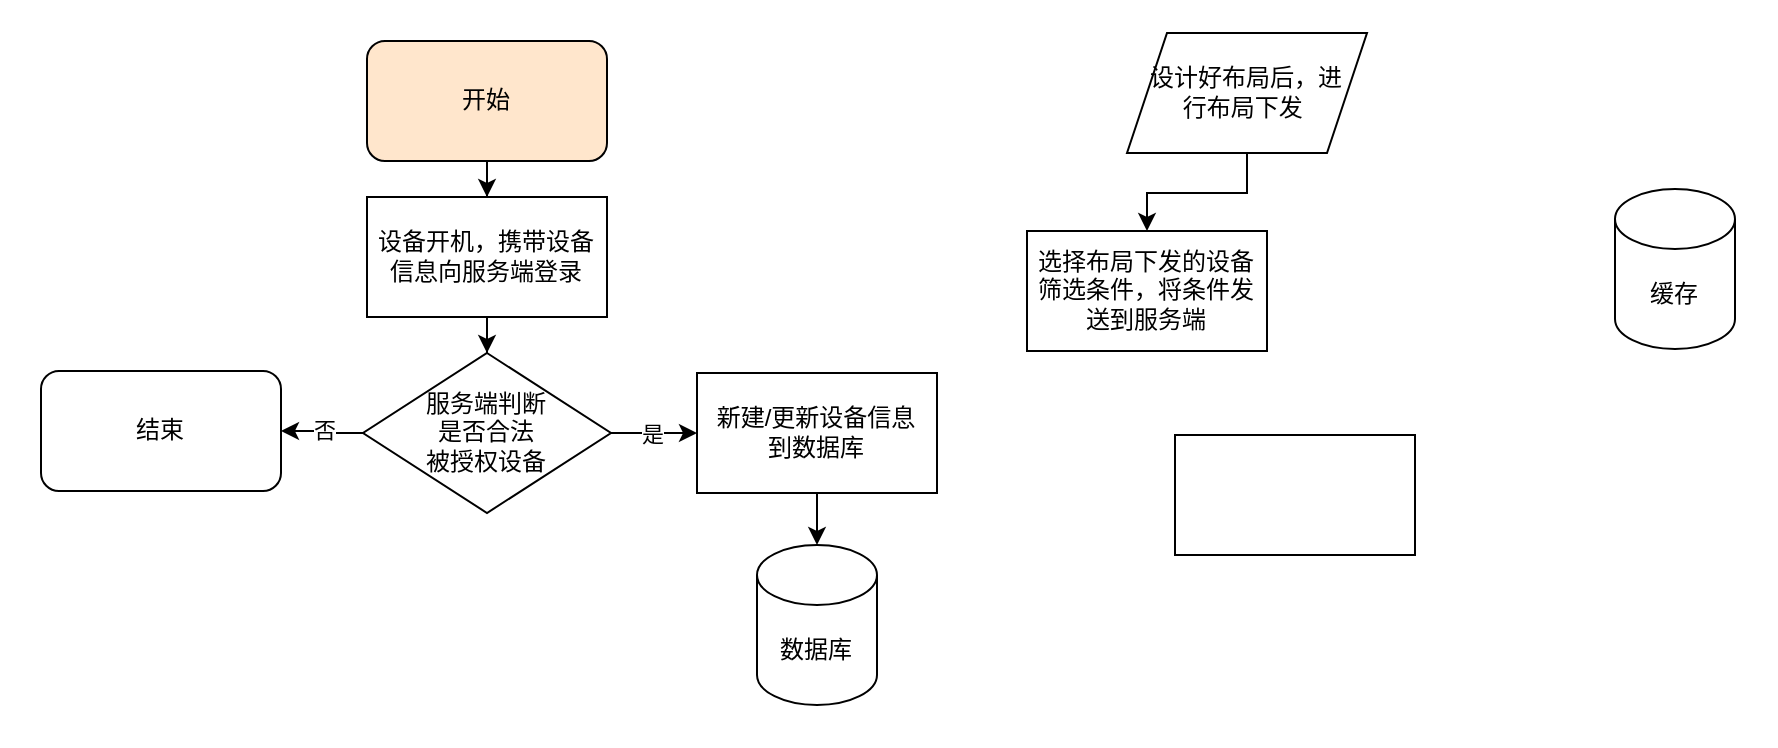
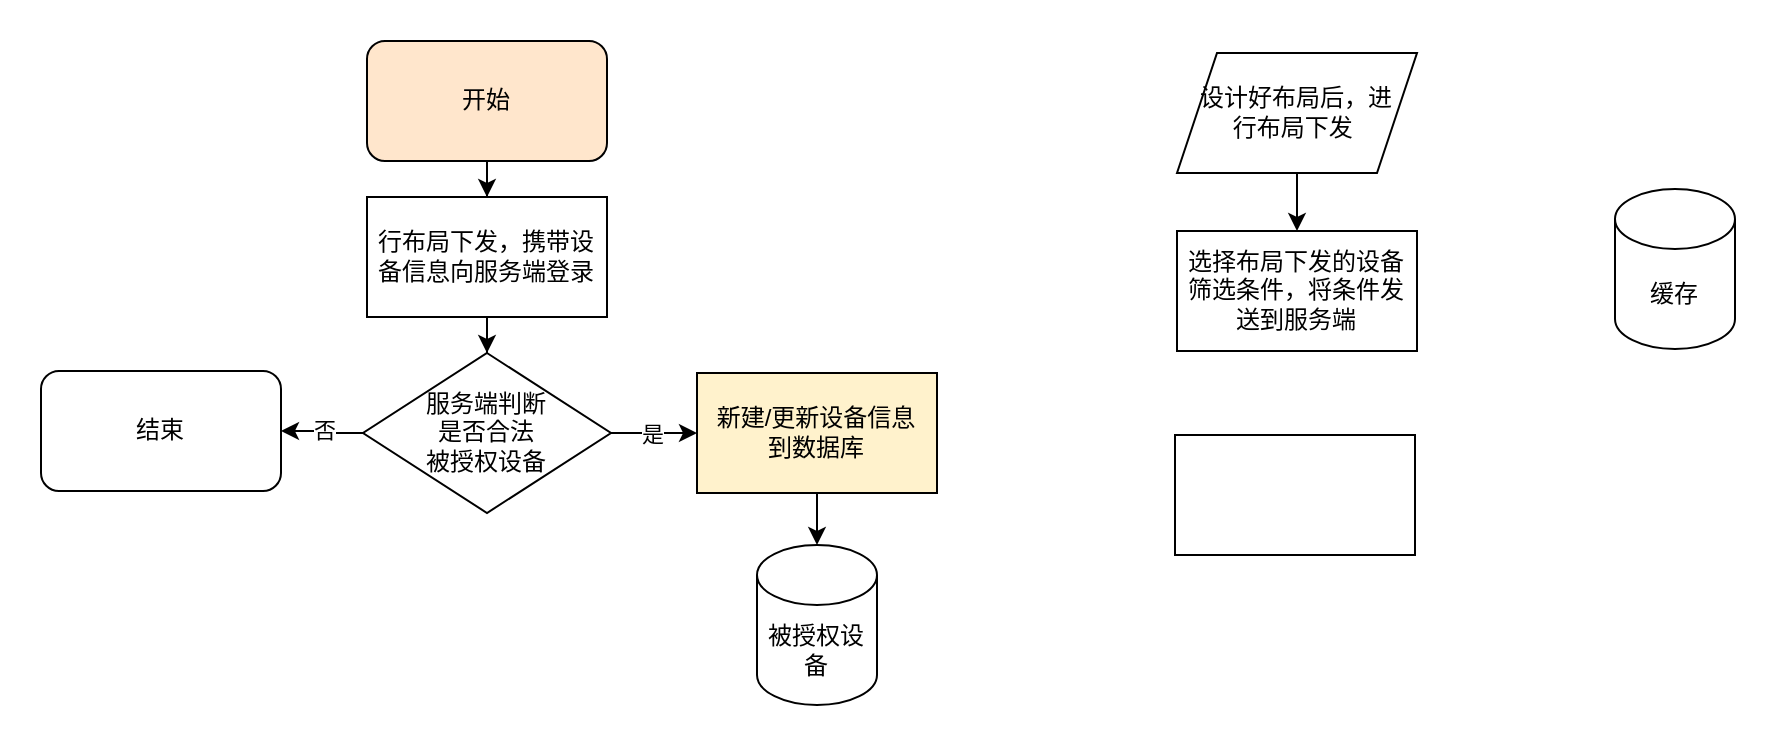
node "设计好布局后，进 行布局下发": moved (1247, 93) -> (1297, 113)
node "设备开机，携带设备信息向服务端登录": label "设备开机，携带设备信息向服务端登录" -> "行布局下发，携带设备信息向服务端登录"
node "选择布局下发的设备筛选条件，将条件发送到服务端": moved (1147, 291) -> (1297, 291)
node "新建/更新设备信息 到数据库": fillcolor #ffffff -> #fff2cc
node "数据库": label "数据库" -> "被授权设备"
